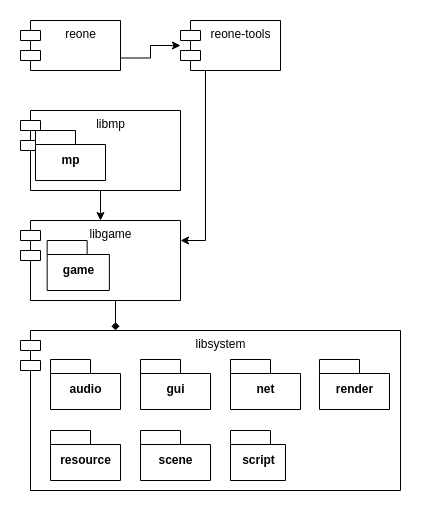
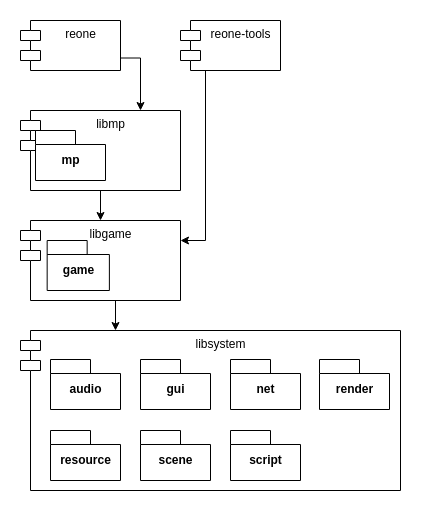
edge "reone" -> "reone-tools": now "reone" -> "libmp"
edge "libgame" -> "libsystem": arrowhead diamond -> classic
node "script": size 55x50 -> 70x50
